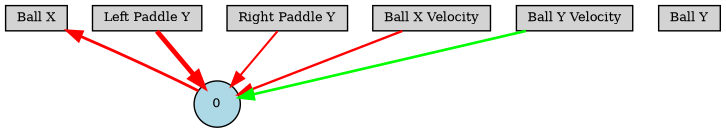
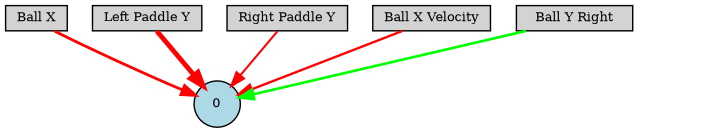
node "Ball Y Velocity": label "Ball Y Velocity" -> "Ball Y Right"
node "Ball Y": removed
edge "0" -> "Ball X": reversed
